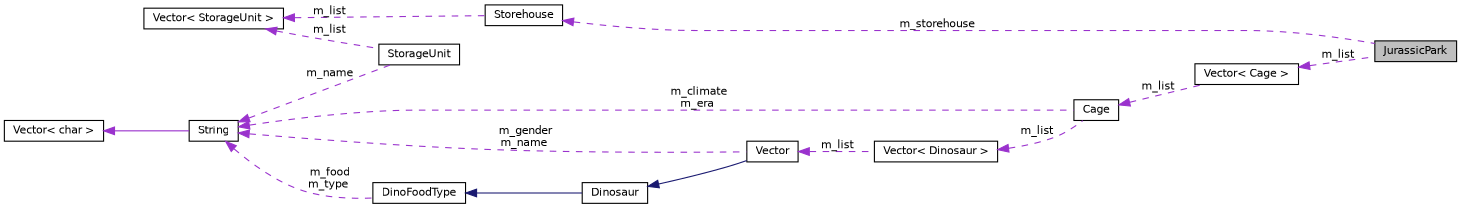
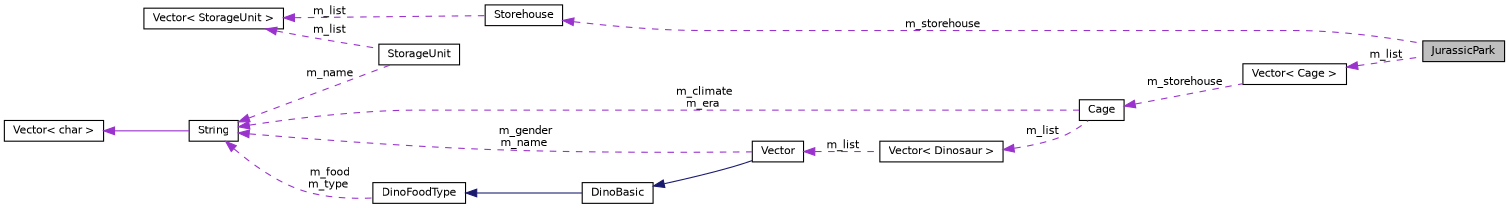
edge "Vector< Cage >" -> "Cage": label " m_list" -> " m_storehouse"
node "Dinosaur": label "Dinosaur" -> "DinoBasic"
